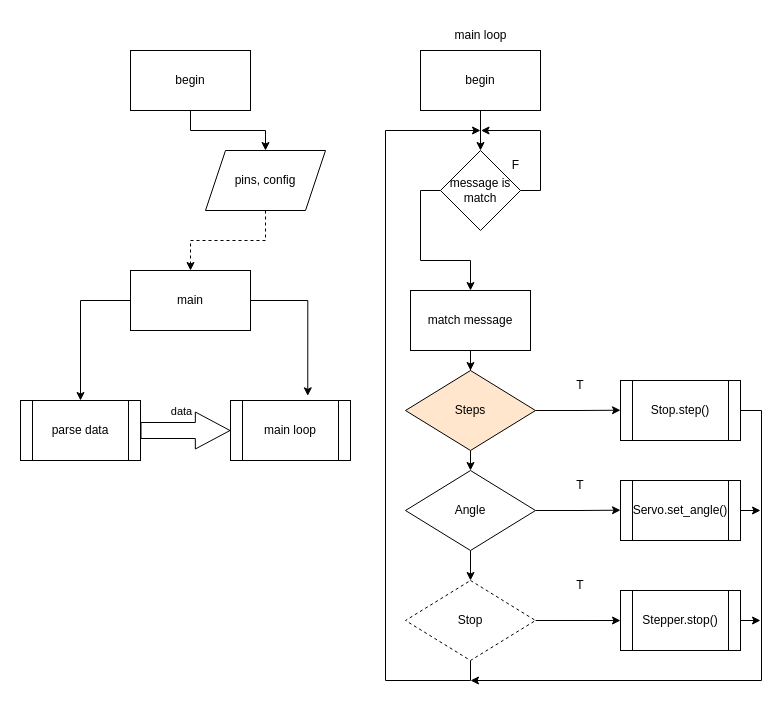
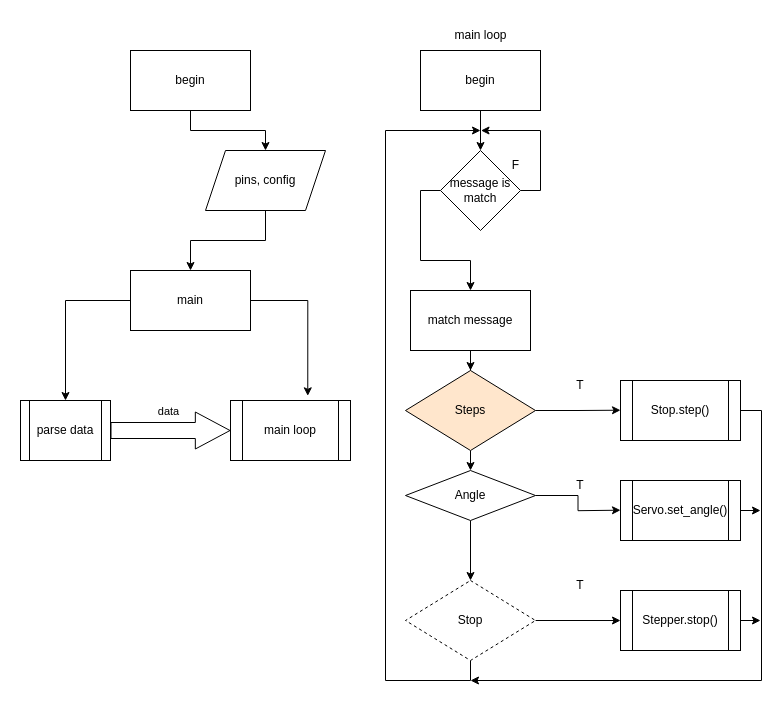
edge "pins, config" -> "main": style dashed -> solid
node "parse data": size 120x60 -> 90x60
node "Angle": size 130x80 -> 130x50
